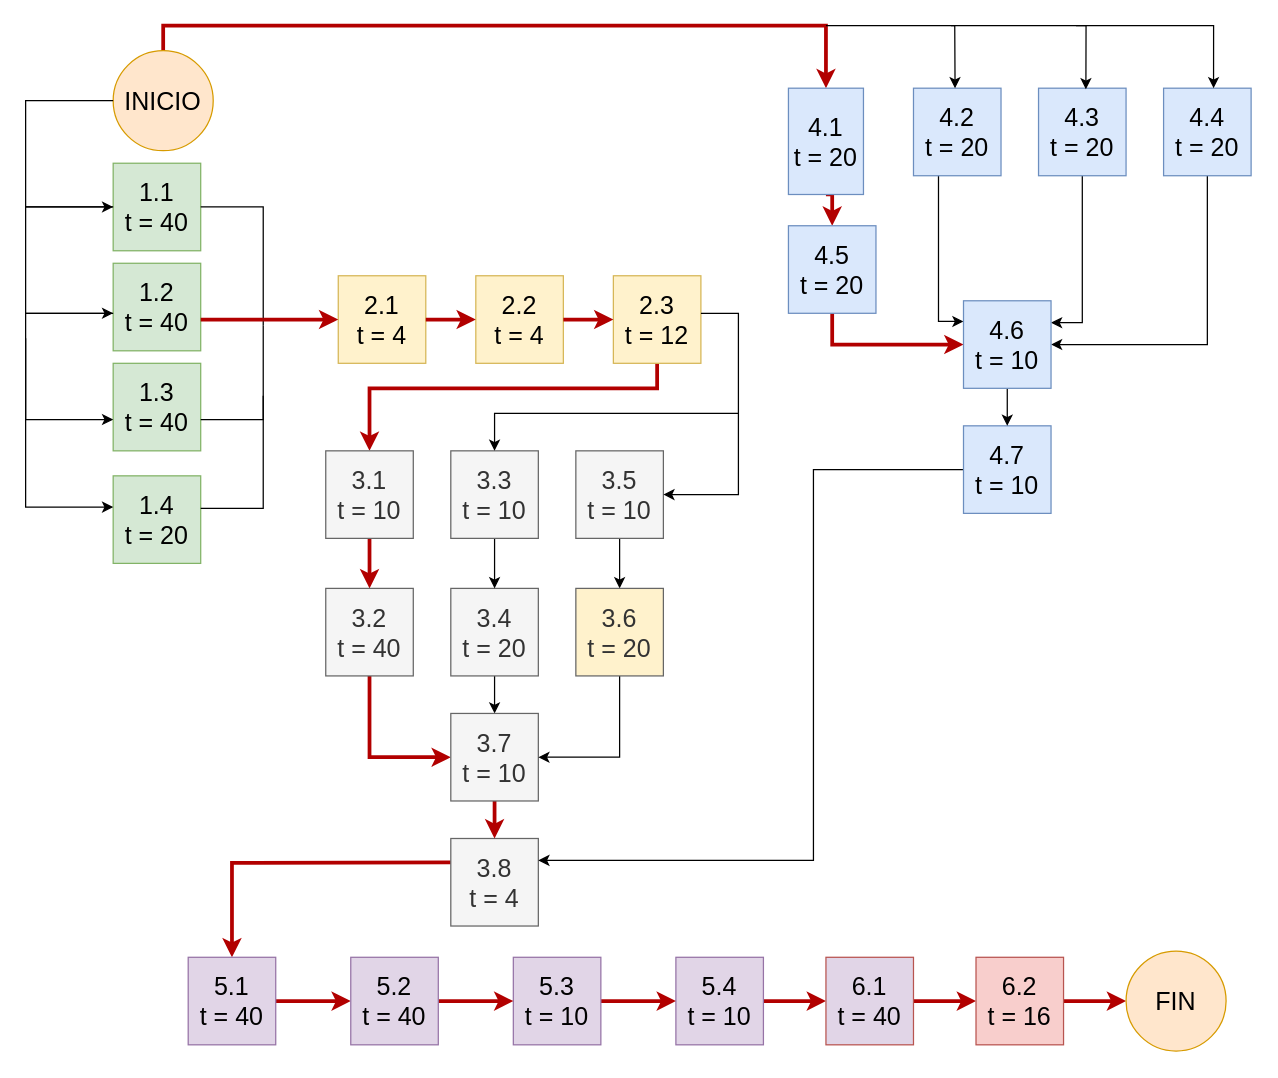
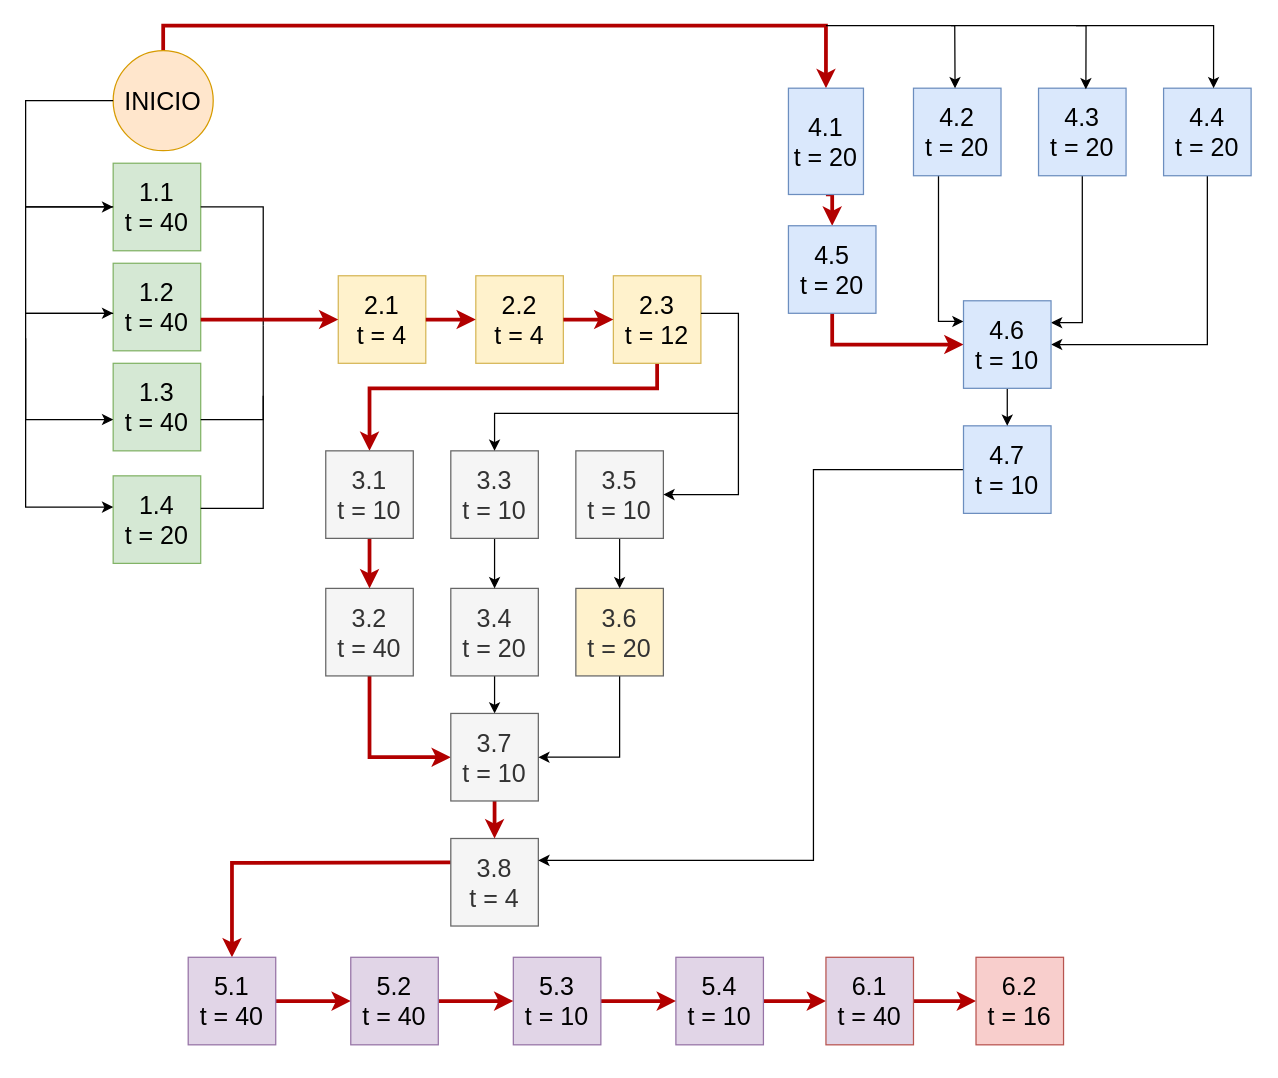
edge "6.2 t = 16" -> "FIN": removed
node "FIN": removed
